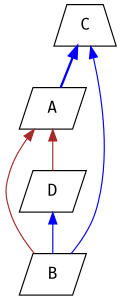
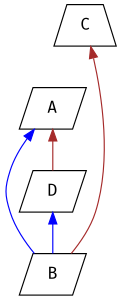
edge "A" -> "C": removed
edge "B" -> "C": color blue -> brown
edge "B" -> "A": color brown -> blue
